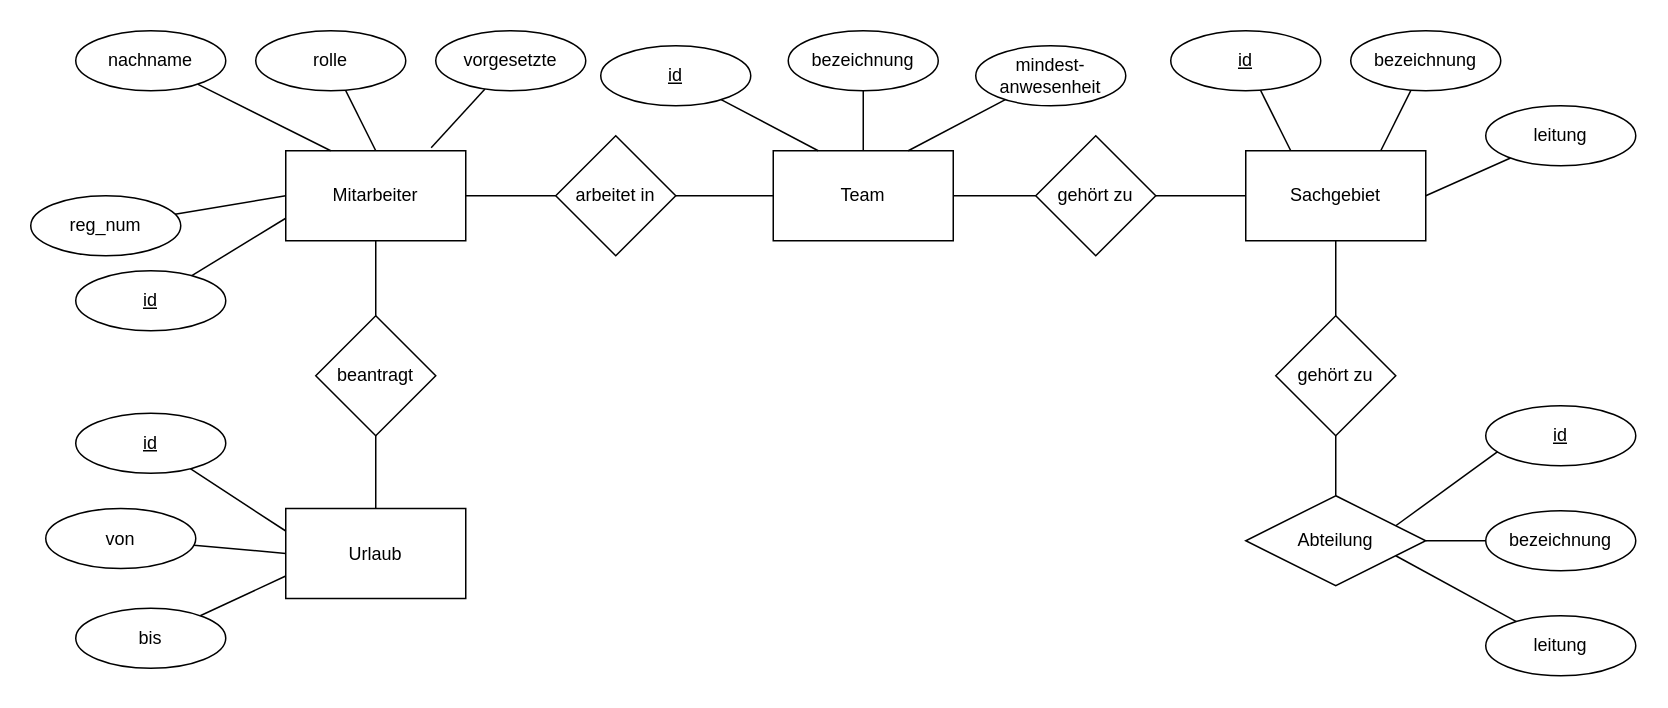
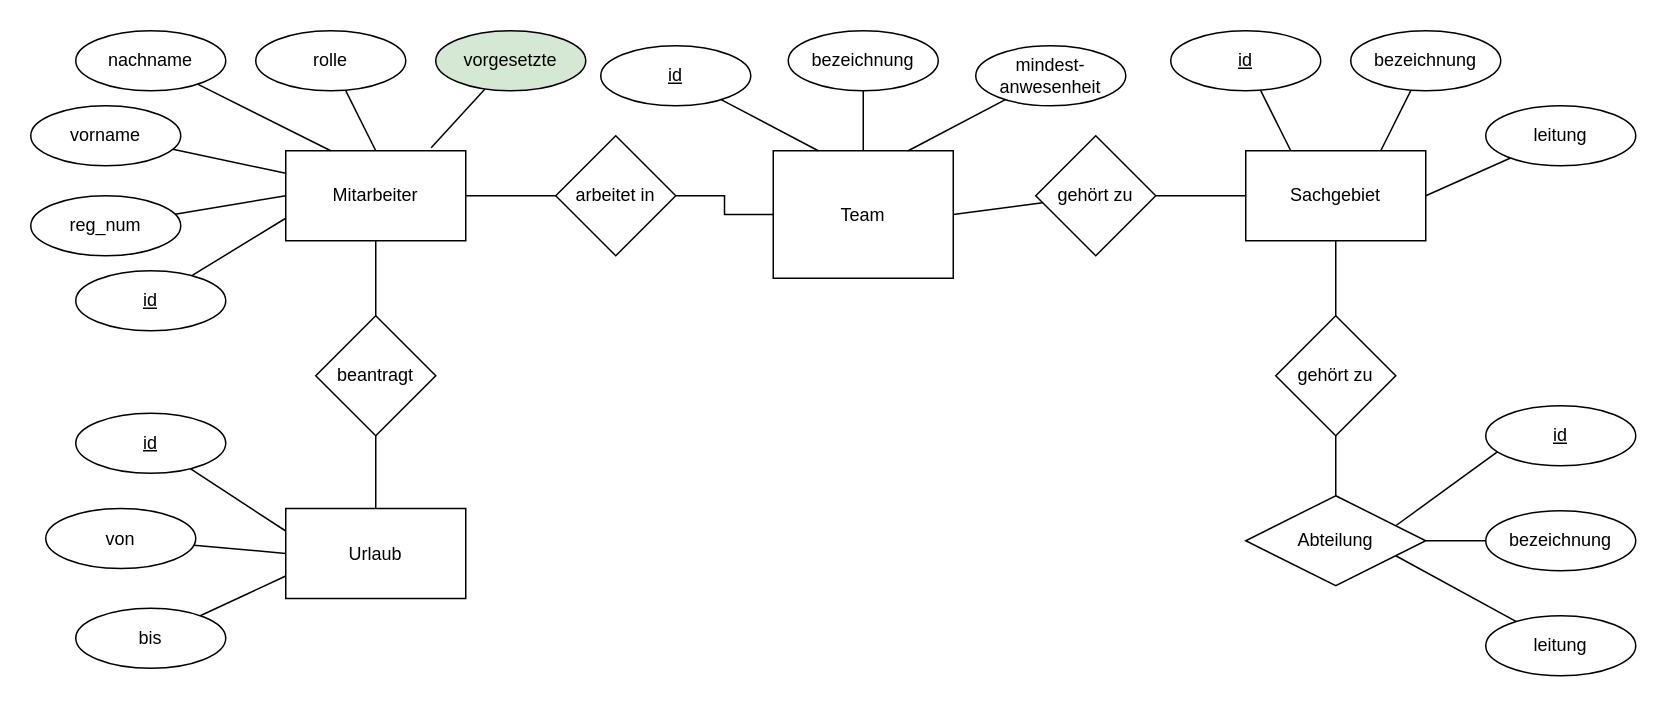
node "vorgesetzte": fillcolor #ffffff -> #d5e8d4
node "vorname": added
edge "vorname" -- "Mitarbeiter": added
node "Team": size 180x90 -> 180x128
